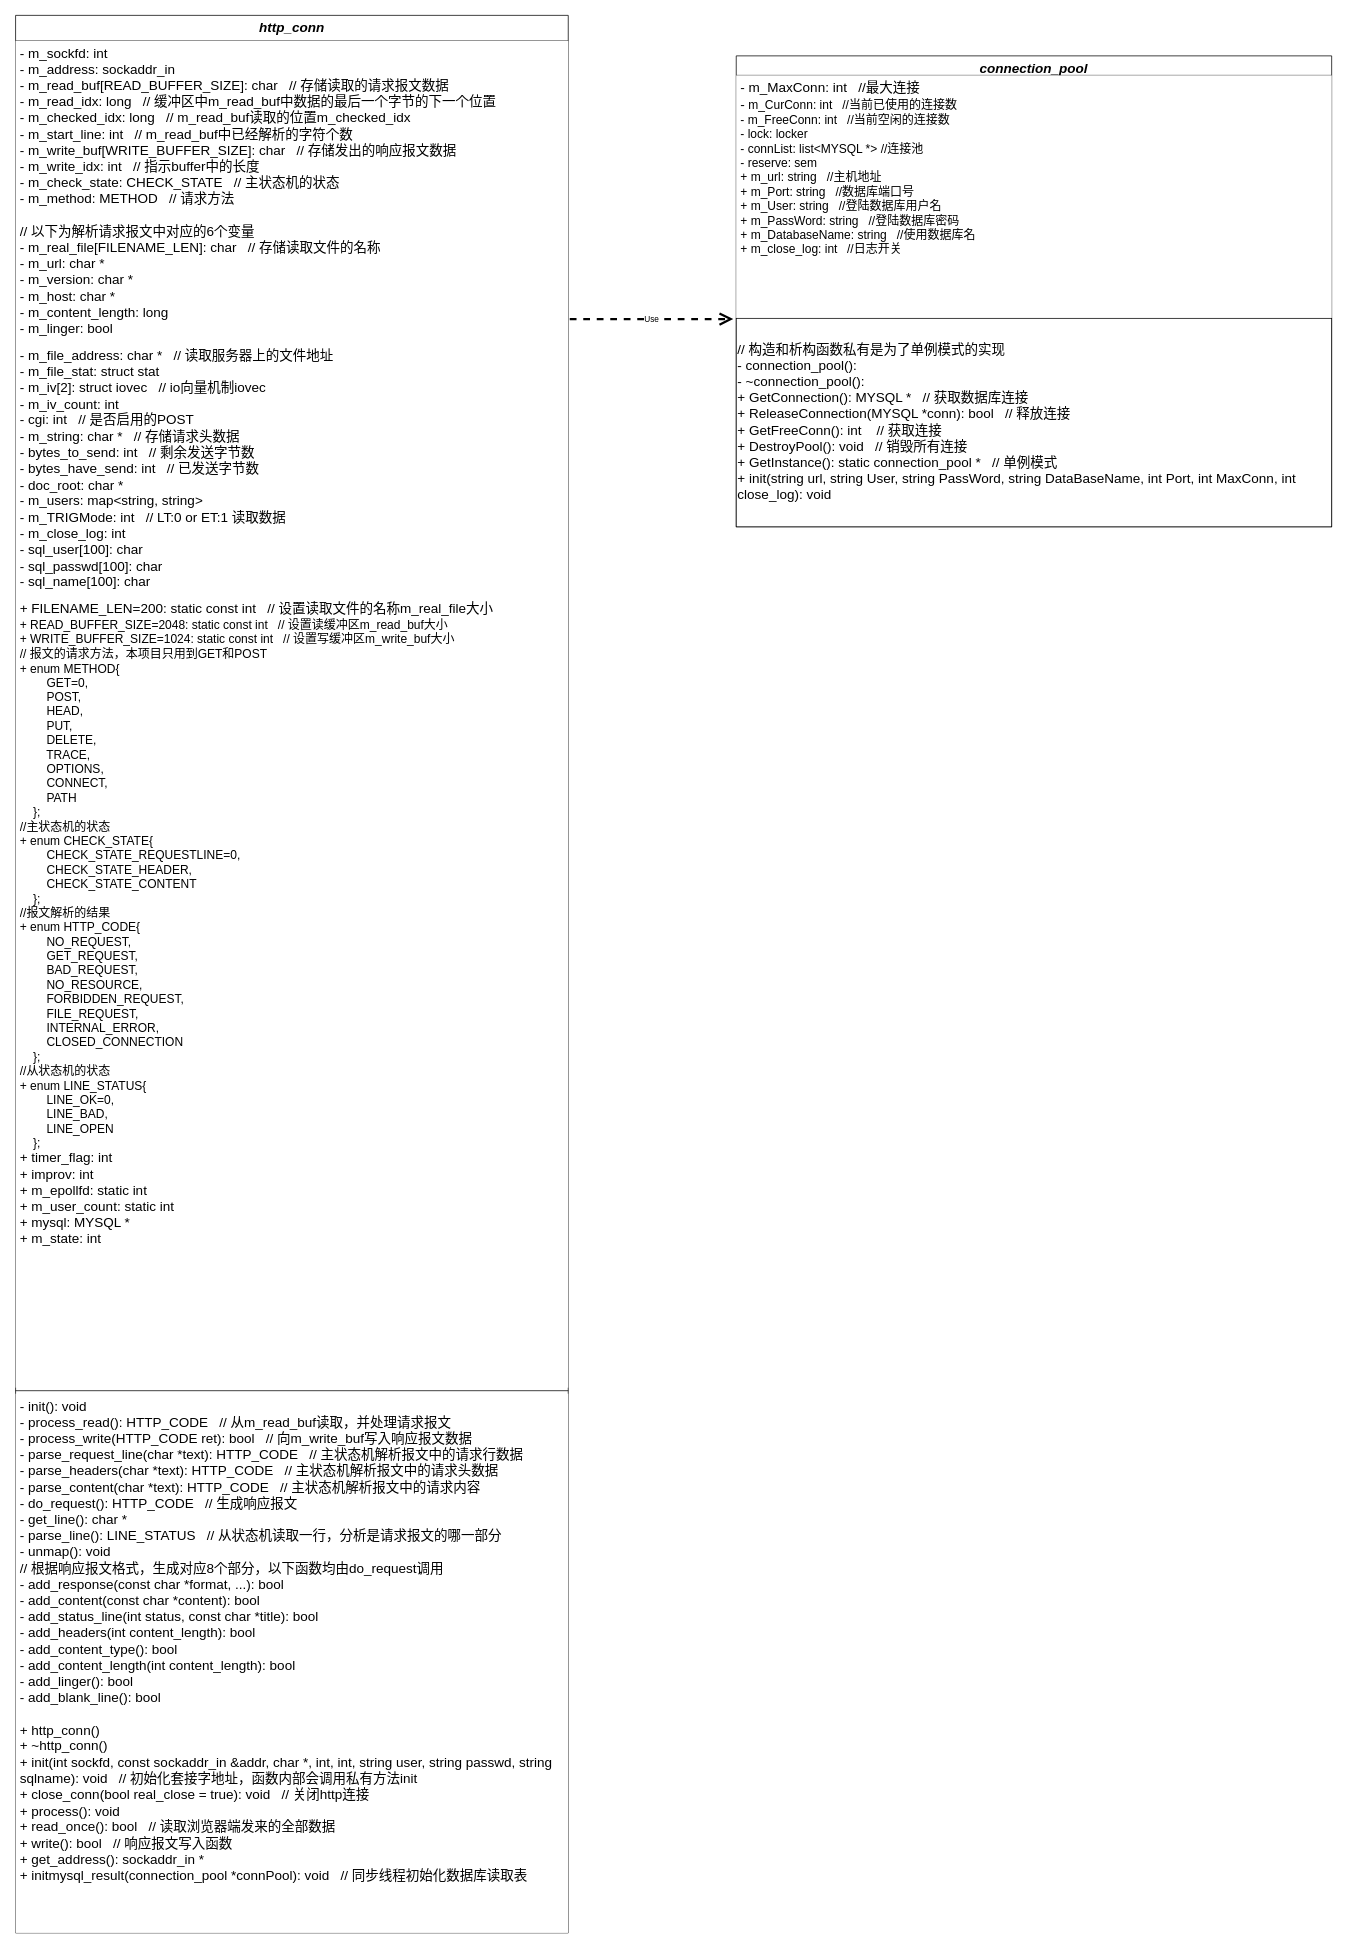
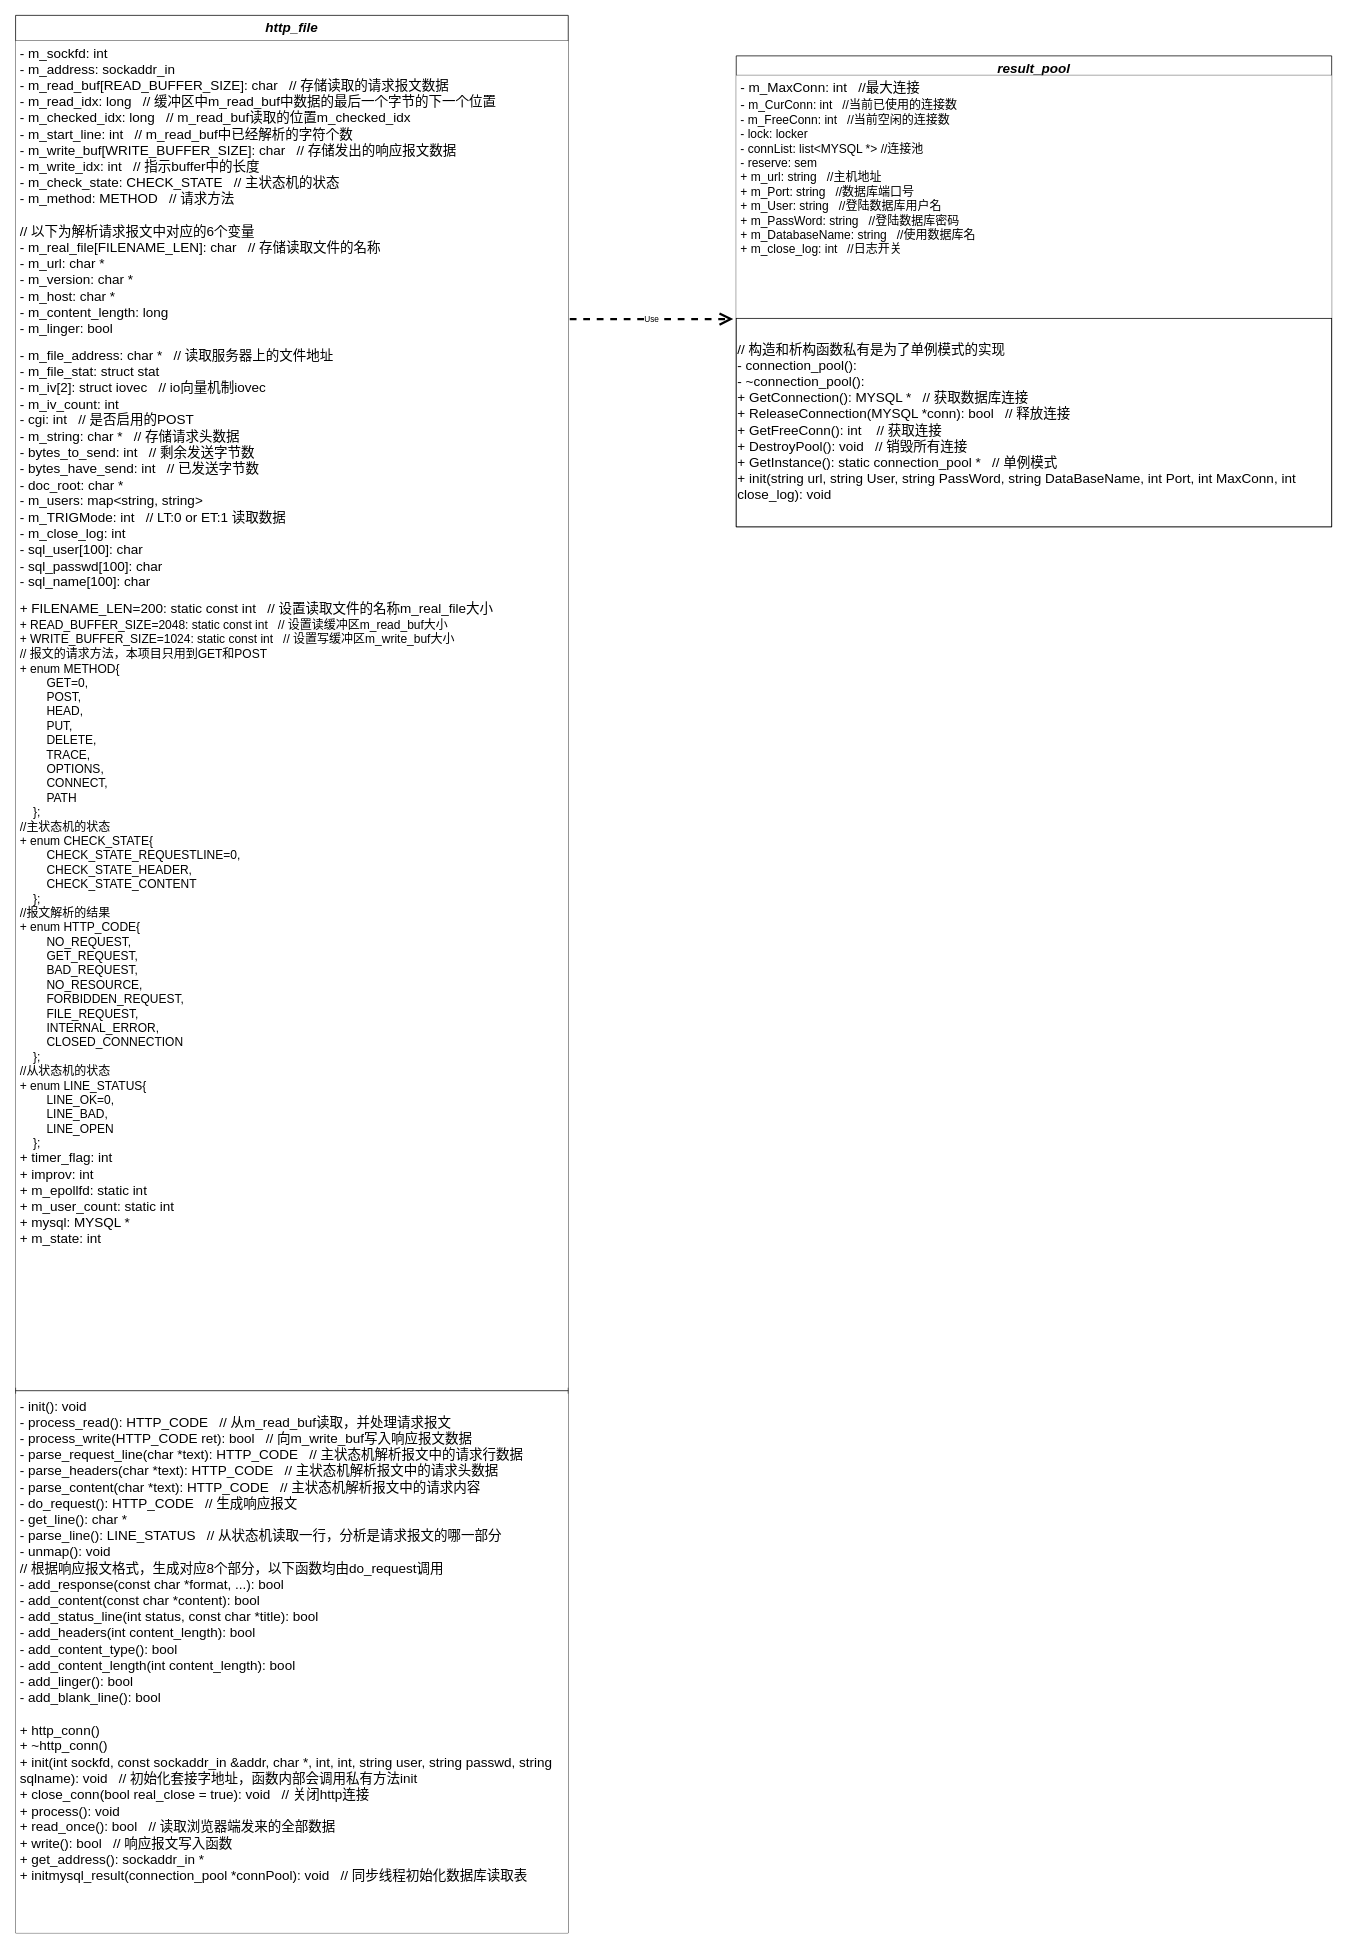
node "http_conn": label "http_conn" -> "http_file"
node "connection_pool": label "connection_pool" -> "result_pool"
